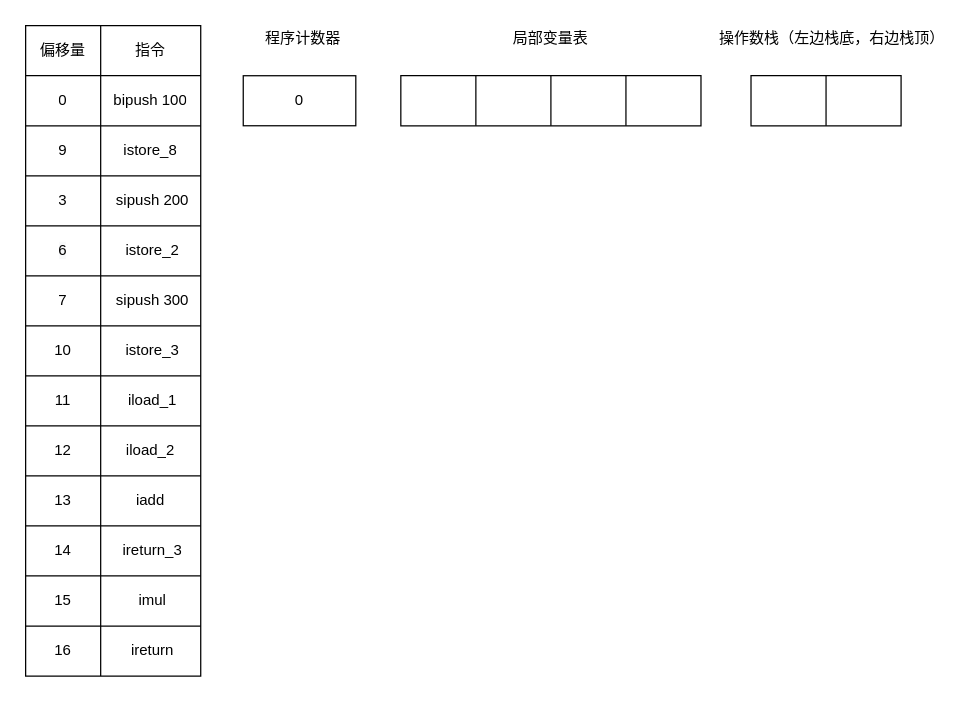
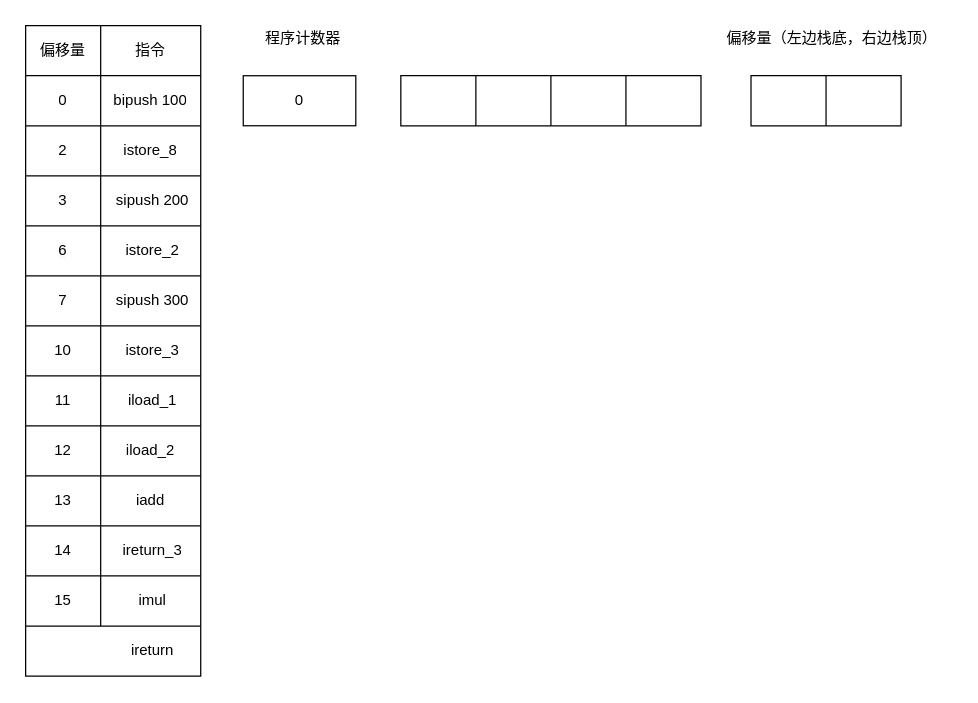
node "局部变量表": removed
node "操作数栈（左边栈底，右边栈顶）": label "操作数栈（左边栈底，右边栈顶）" -> "偏移量（左边栈底，右边栈顶）"
node "9": label "9" -> "2"
node "16": removed
